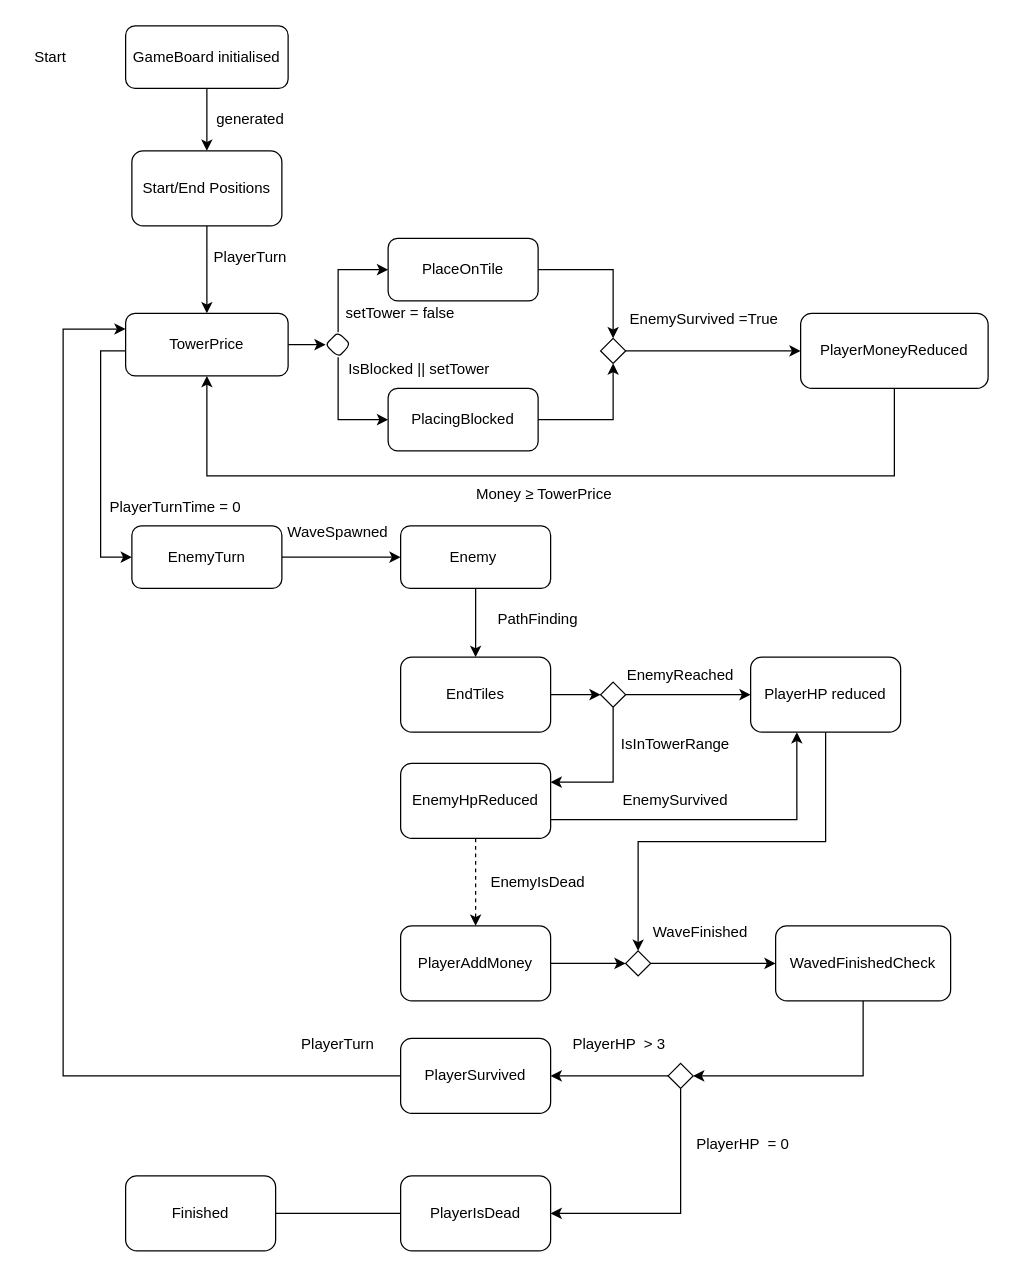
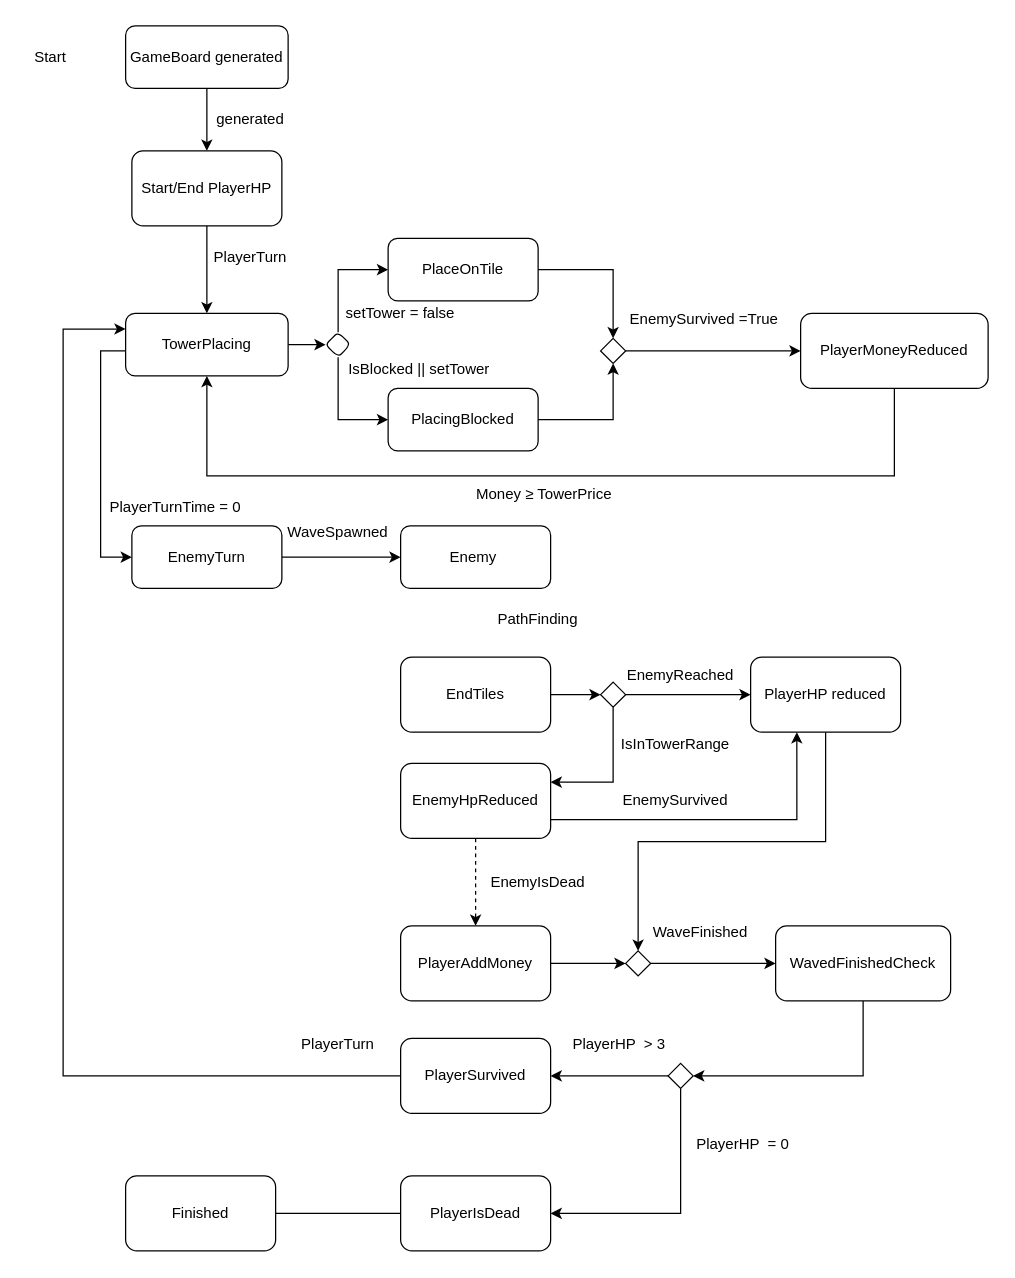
node "GameBoard initialised": label "GameBoard initialised" -> "GameBoard generated"
node "Start/End Positions": label "Start/End Positions" -> "Start/End PlayerHP"
node "TowerPrice": label "TowerPrice" -> "TowerPlacing"
edge "Enemy" -> "EndTiles": removed
